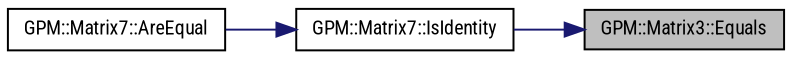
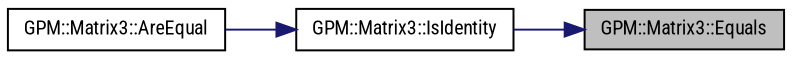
node "GPM::Matrix7::AreEqual": label "GPM::Matrix7::AreEqual" -> "GPM::Matrix3::AreEqual"
node "GPM::Matrix7::IsIdentity": label "GPM::Matrix7::IsIdentity" -> "GPM::Matrix3::IsIdentity"
